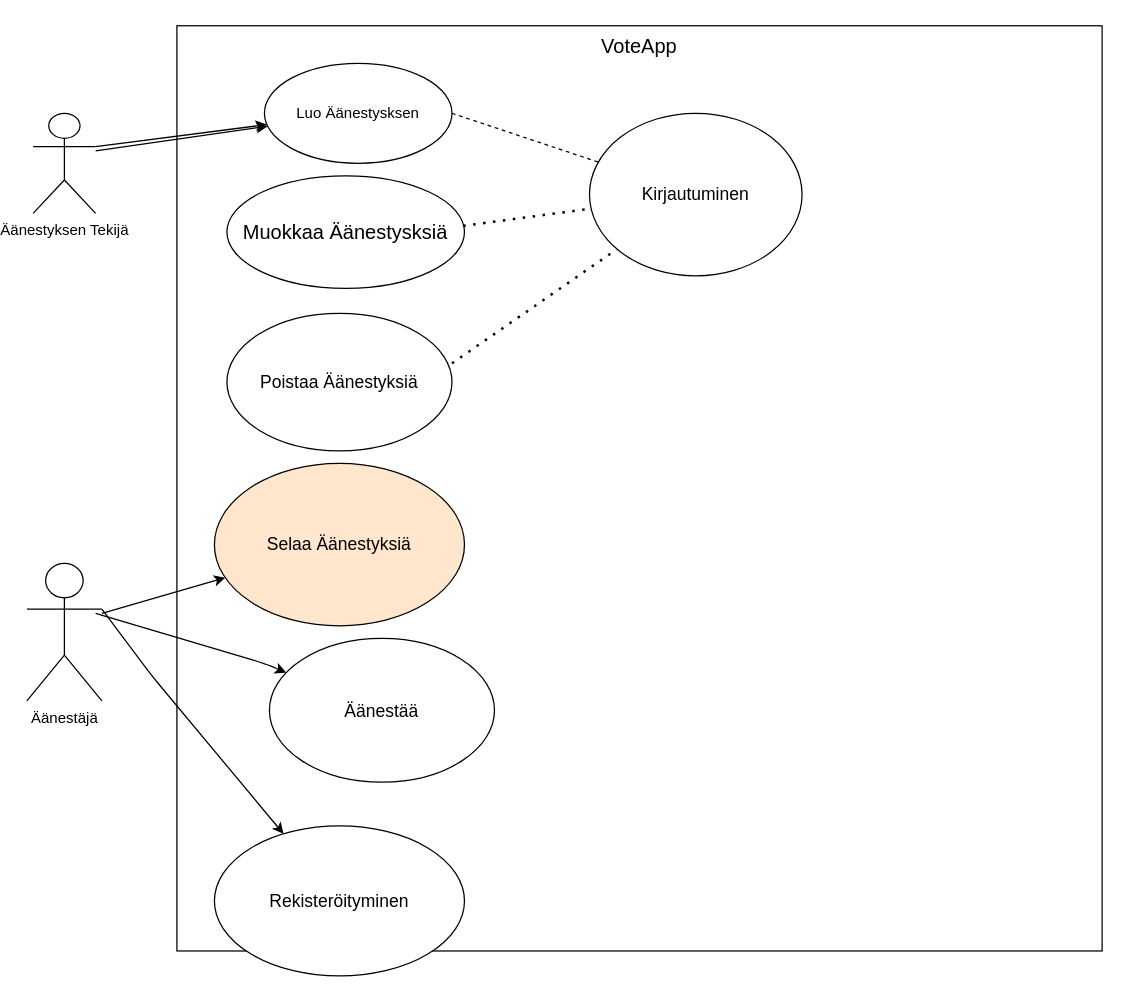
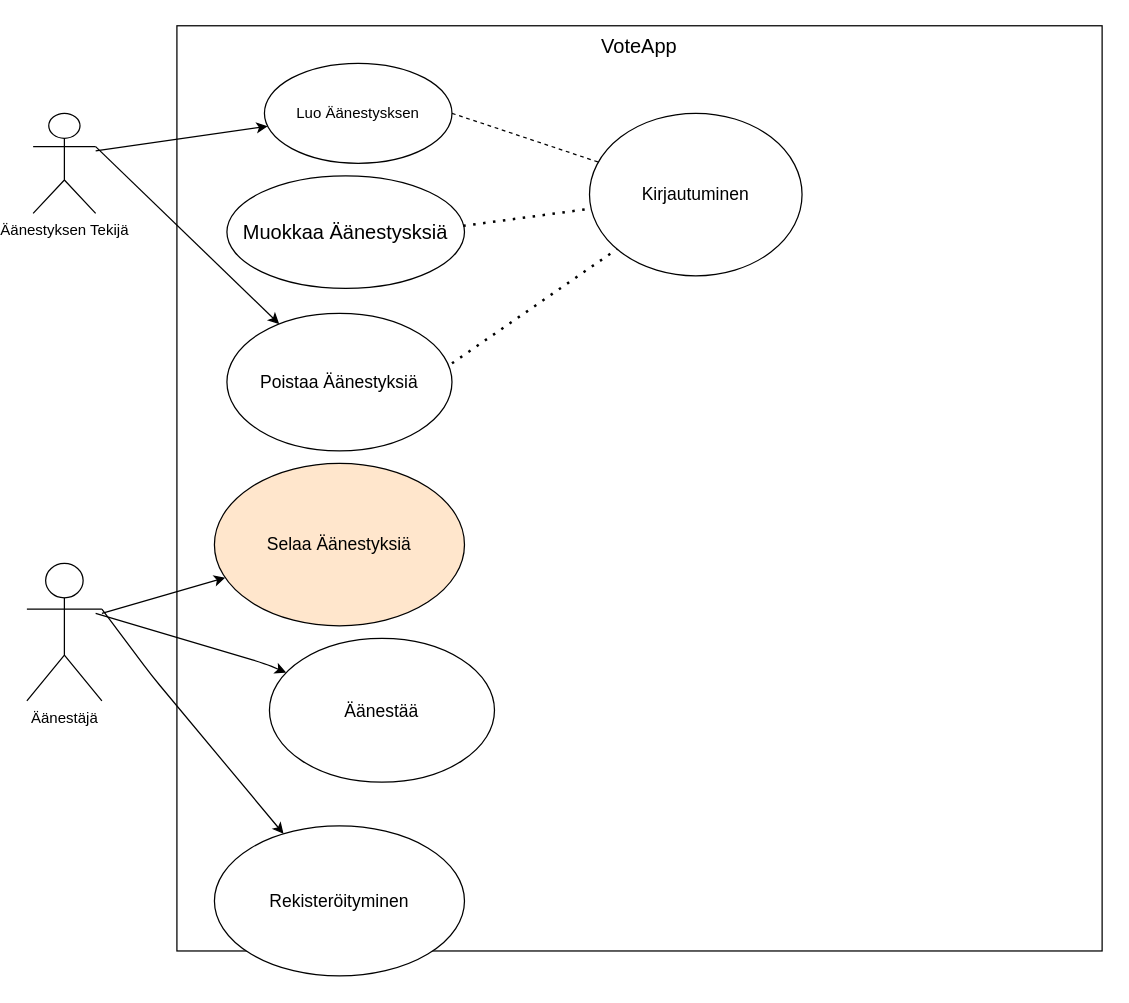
edge "Äänestyksen Tekijä" -> "Luo Äänestysksen": now "Äänestyksen Tekijä" -> "Poistaa Äänestyksiä"
